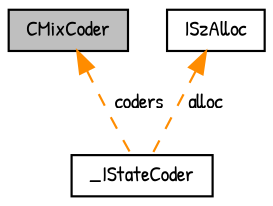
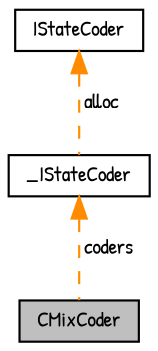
node "ISzAlloc": label "ISzAlloc" -> "IStateCoder"
edge "_IStateCoder" -> "CMixCoder": reversed
